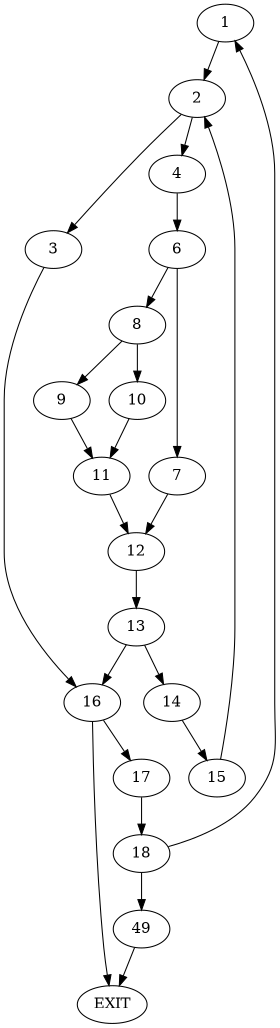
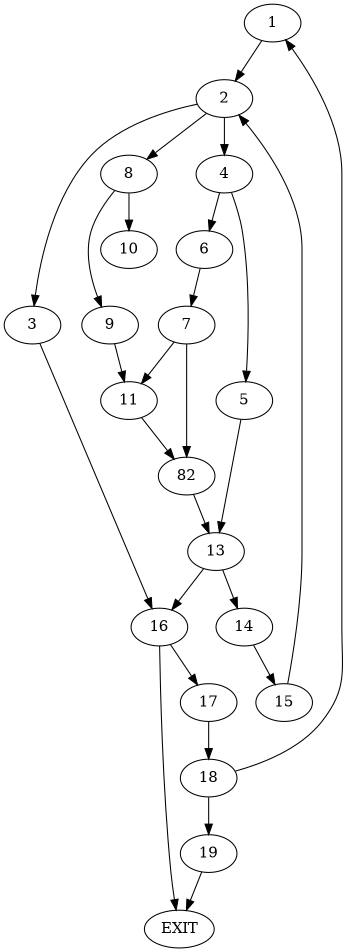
edge "6" -> "8": now "2" -> "8"
node "5": added
edge "10" -> "11": now "7" -> "11"
node "12": label "12" -> "82"
node "49": label "49" -> "19"
